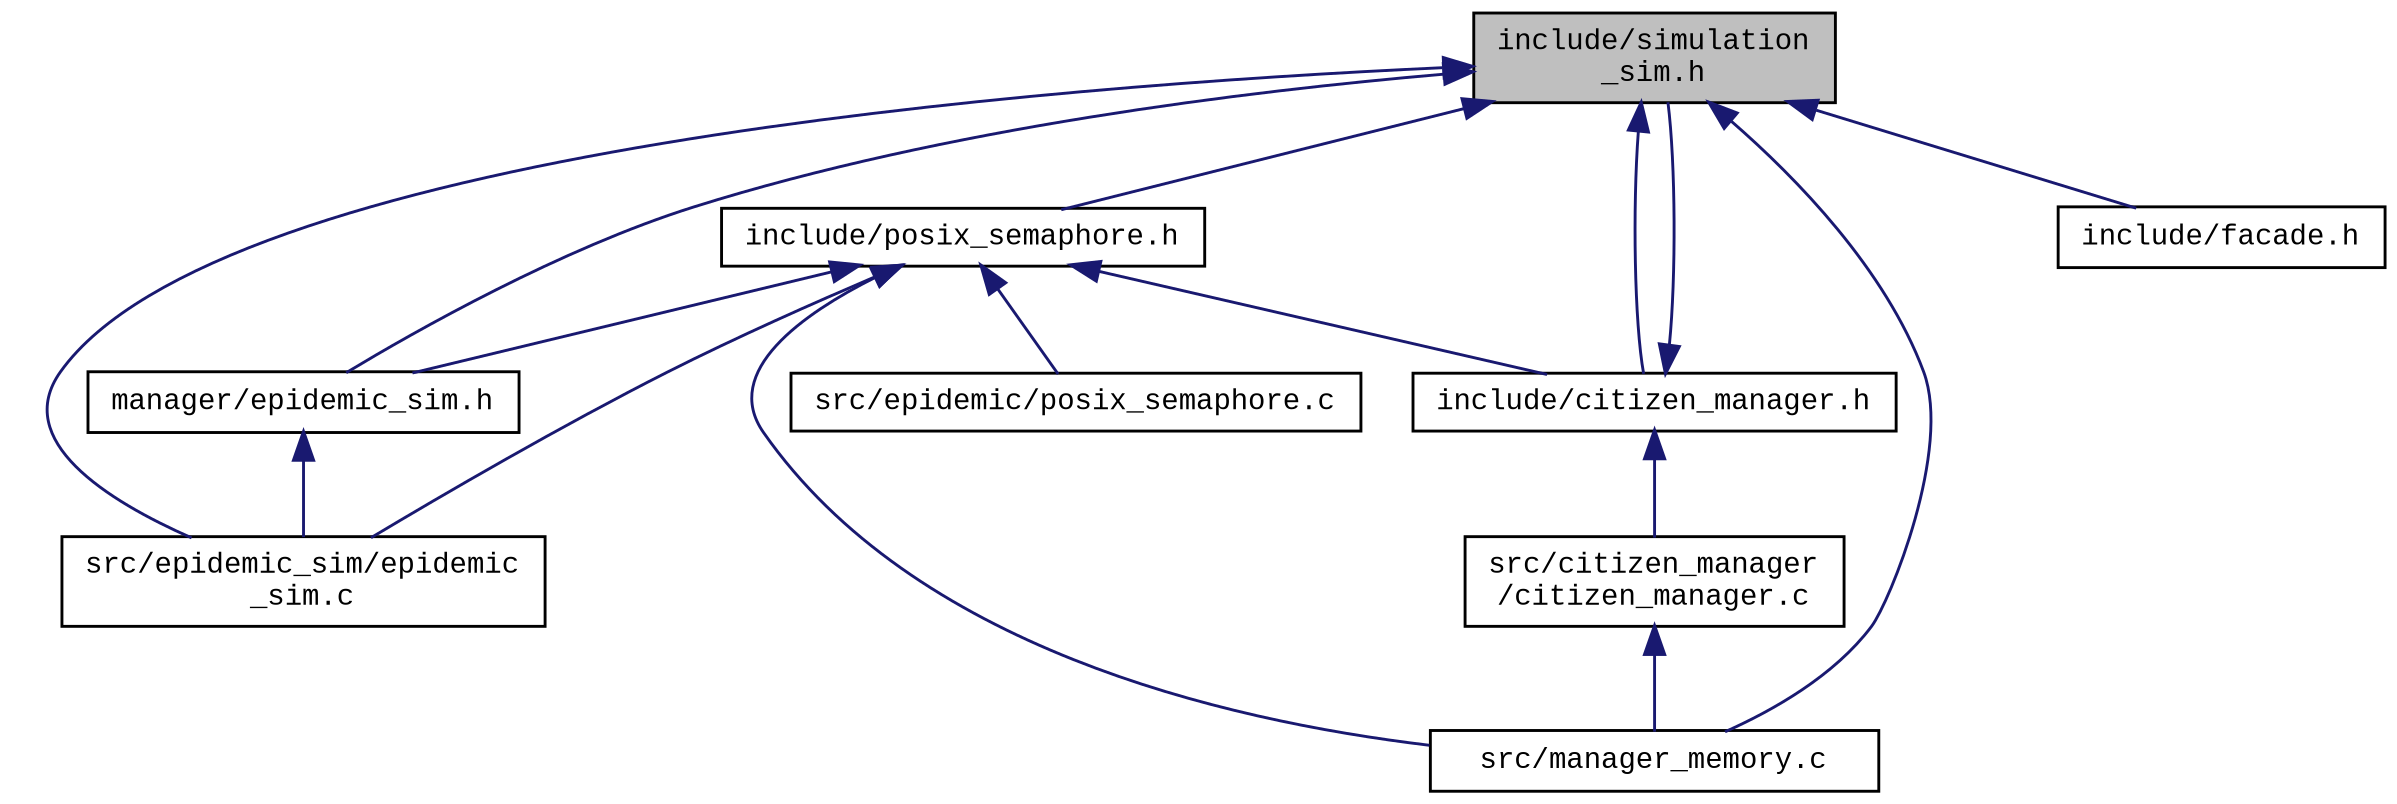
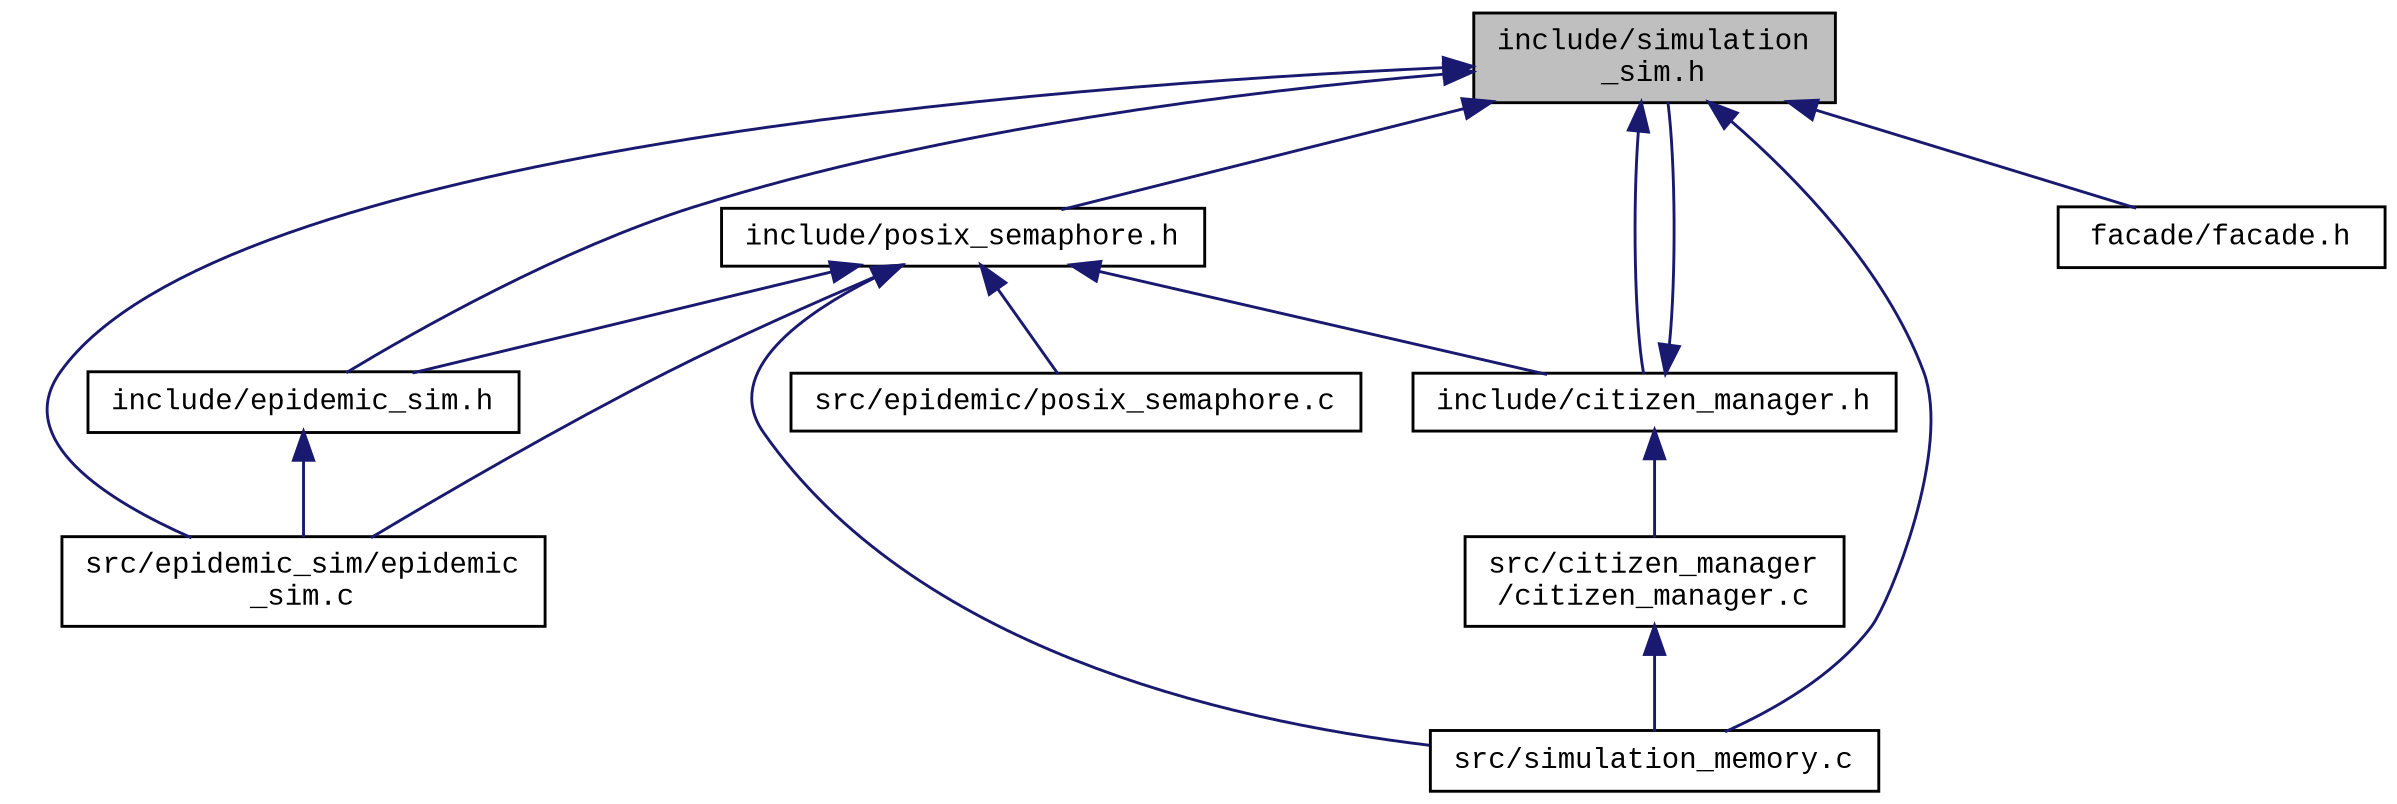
node "include/facade.h": label "include/facade.h" -> "facade/facade.h"
node "manager/epidemic_sim.h": label "manager/epidemic_sim.h" -> "include/epidemic_sim.h"
node "src/manager_memory.c": label "src/manager_memory.c" -> "src/simulation_memory.c"
